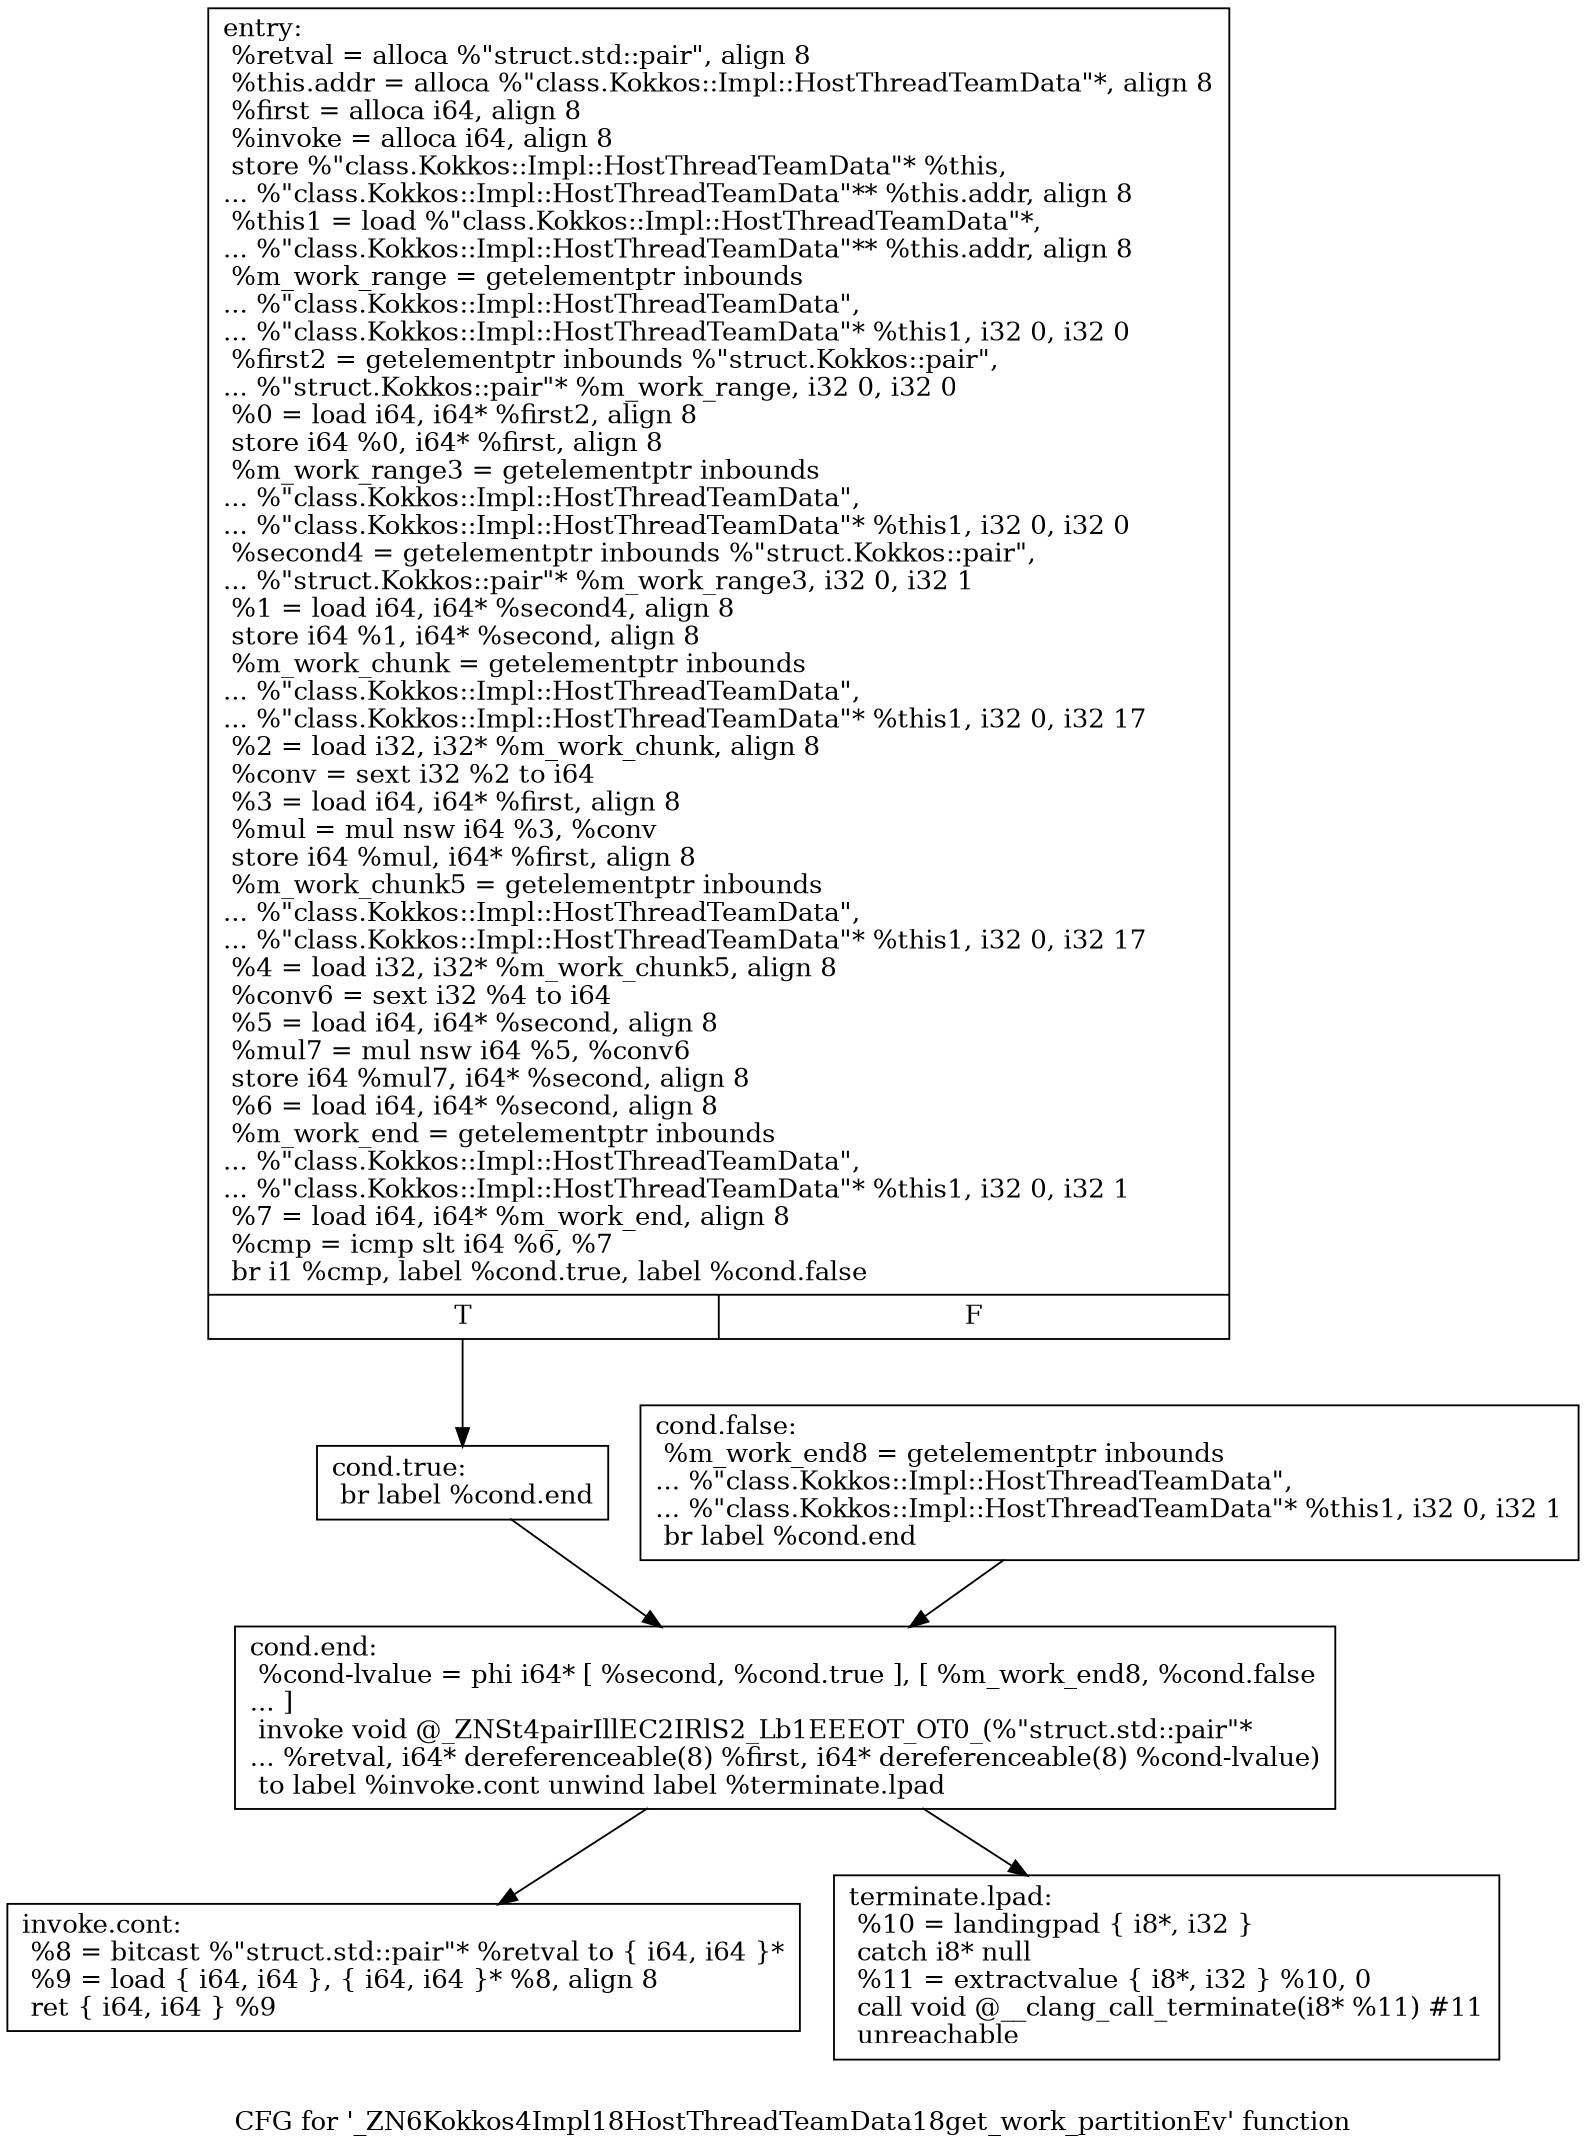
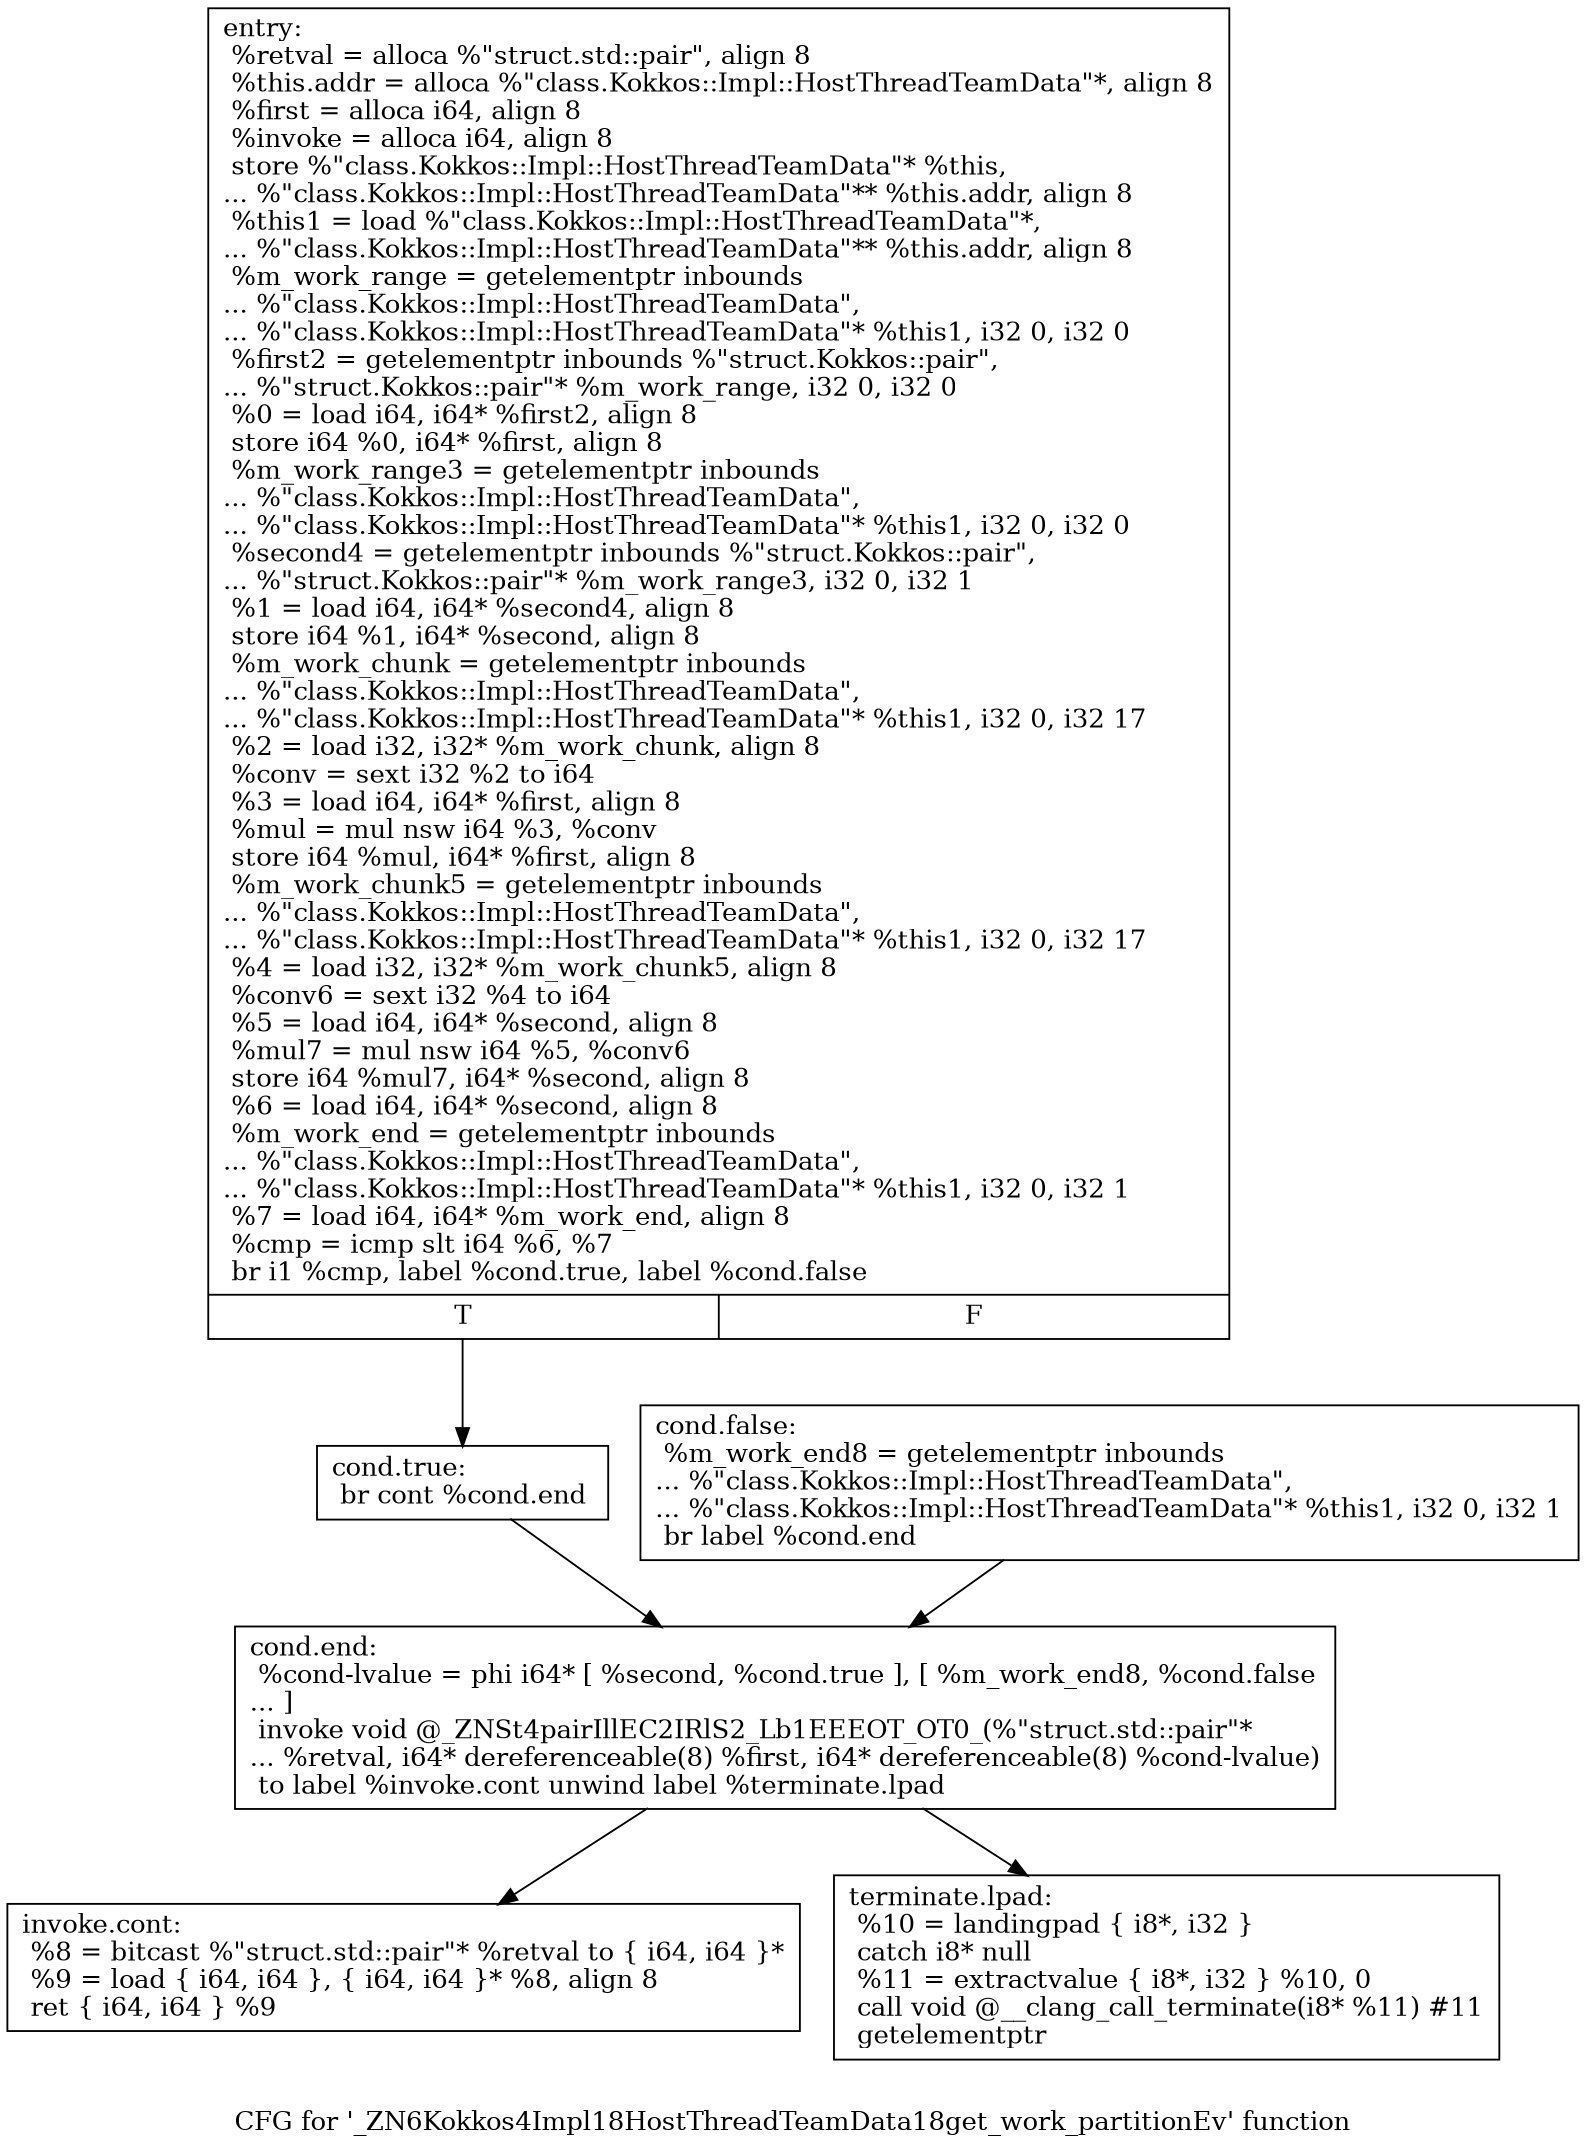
node "cond.true:": text "br label %cond.end" -> "br cont %cond.end"
node "terminate.lpad:": text "unreachable" -> "getelementptr"
